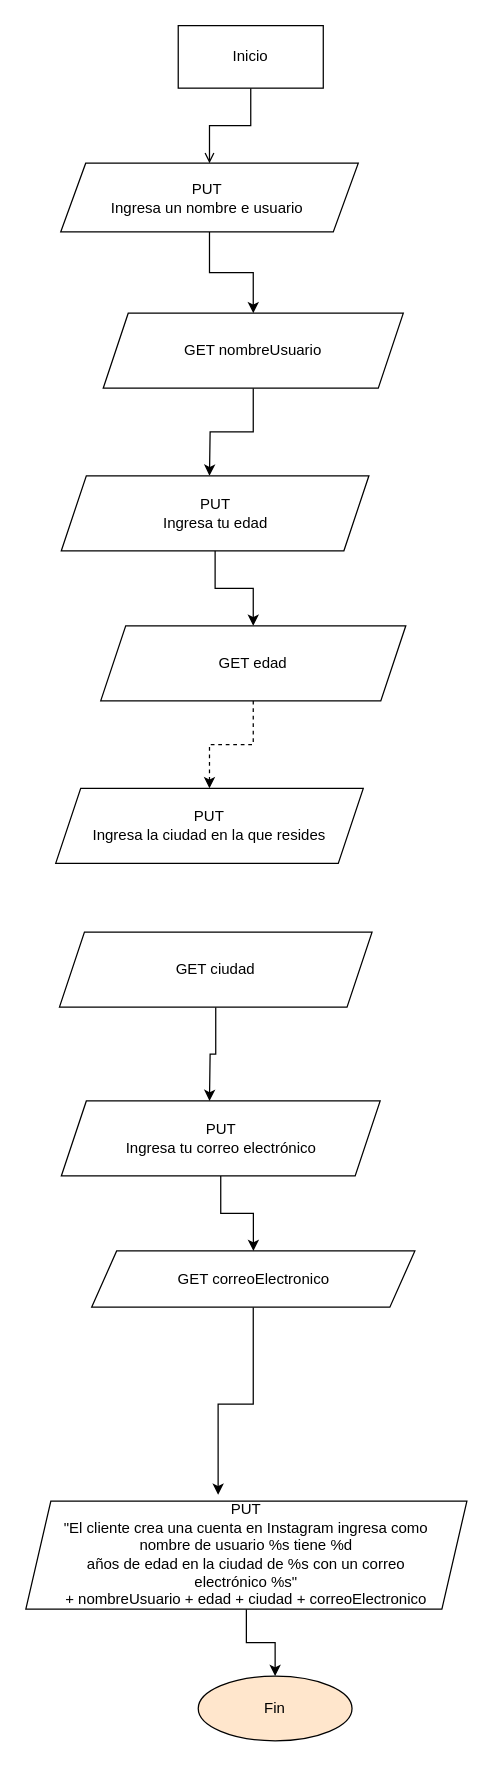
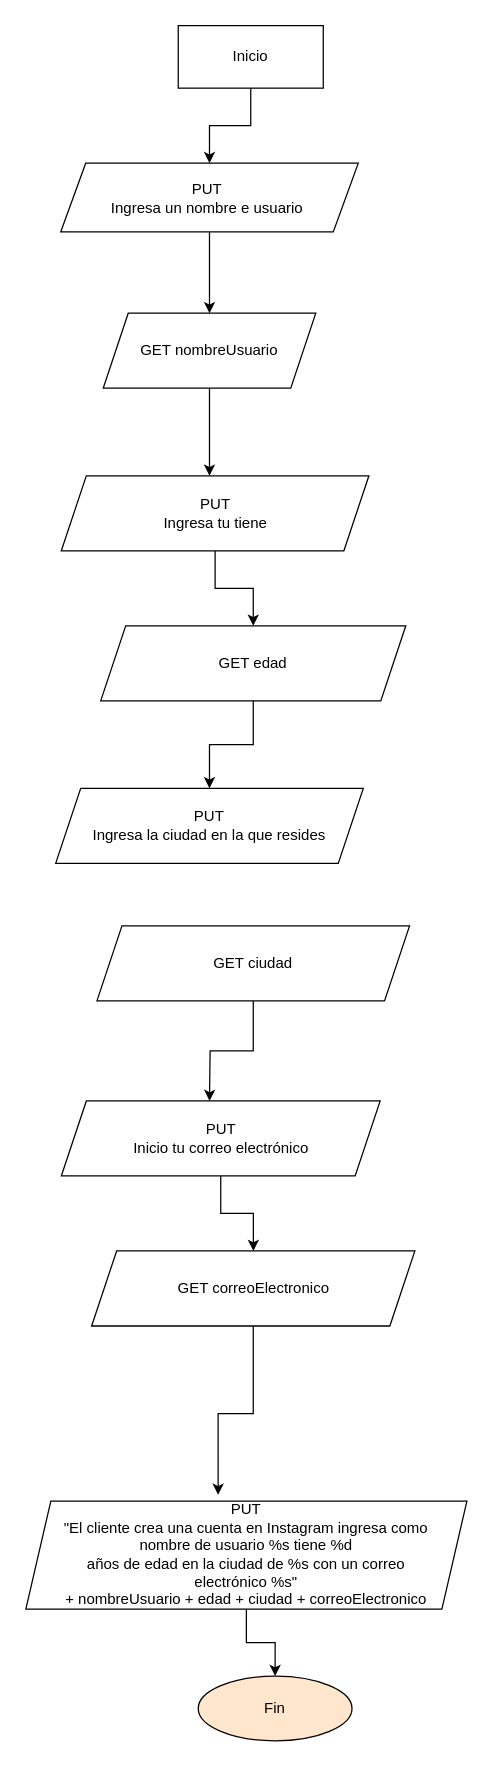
edge "Inicio" -> "PUT Ingresa un nombre e usuario": arrowhead open -> classic
node "GET nombreUsuario": size 300x75 -> 213x75
node "PUT Ingresa tu edad": label "PUT Ingresa tu edad" -> "PUT Ingresa tu tiene"
edge "GET edad" -> "PUT Ingresa la ciudad en la que resides": style dashed -> solid
node "GET ciudad": moved (216, 969) -> (253, 963)
node "PUT Ingresa tu correo electrónico": label "PUT Ingresa tu correo electrónico" -> "PUT Inicio tu correo electrónico"
node "GET correoElectronico": size 323x56 -> 323x75
